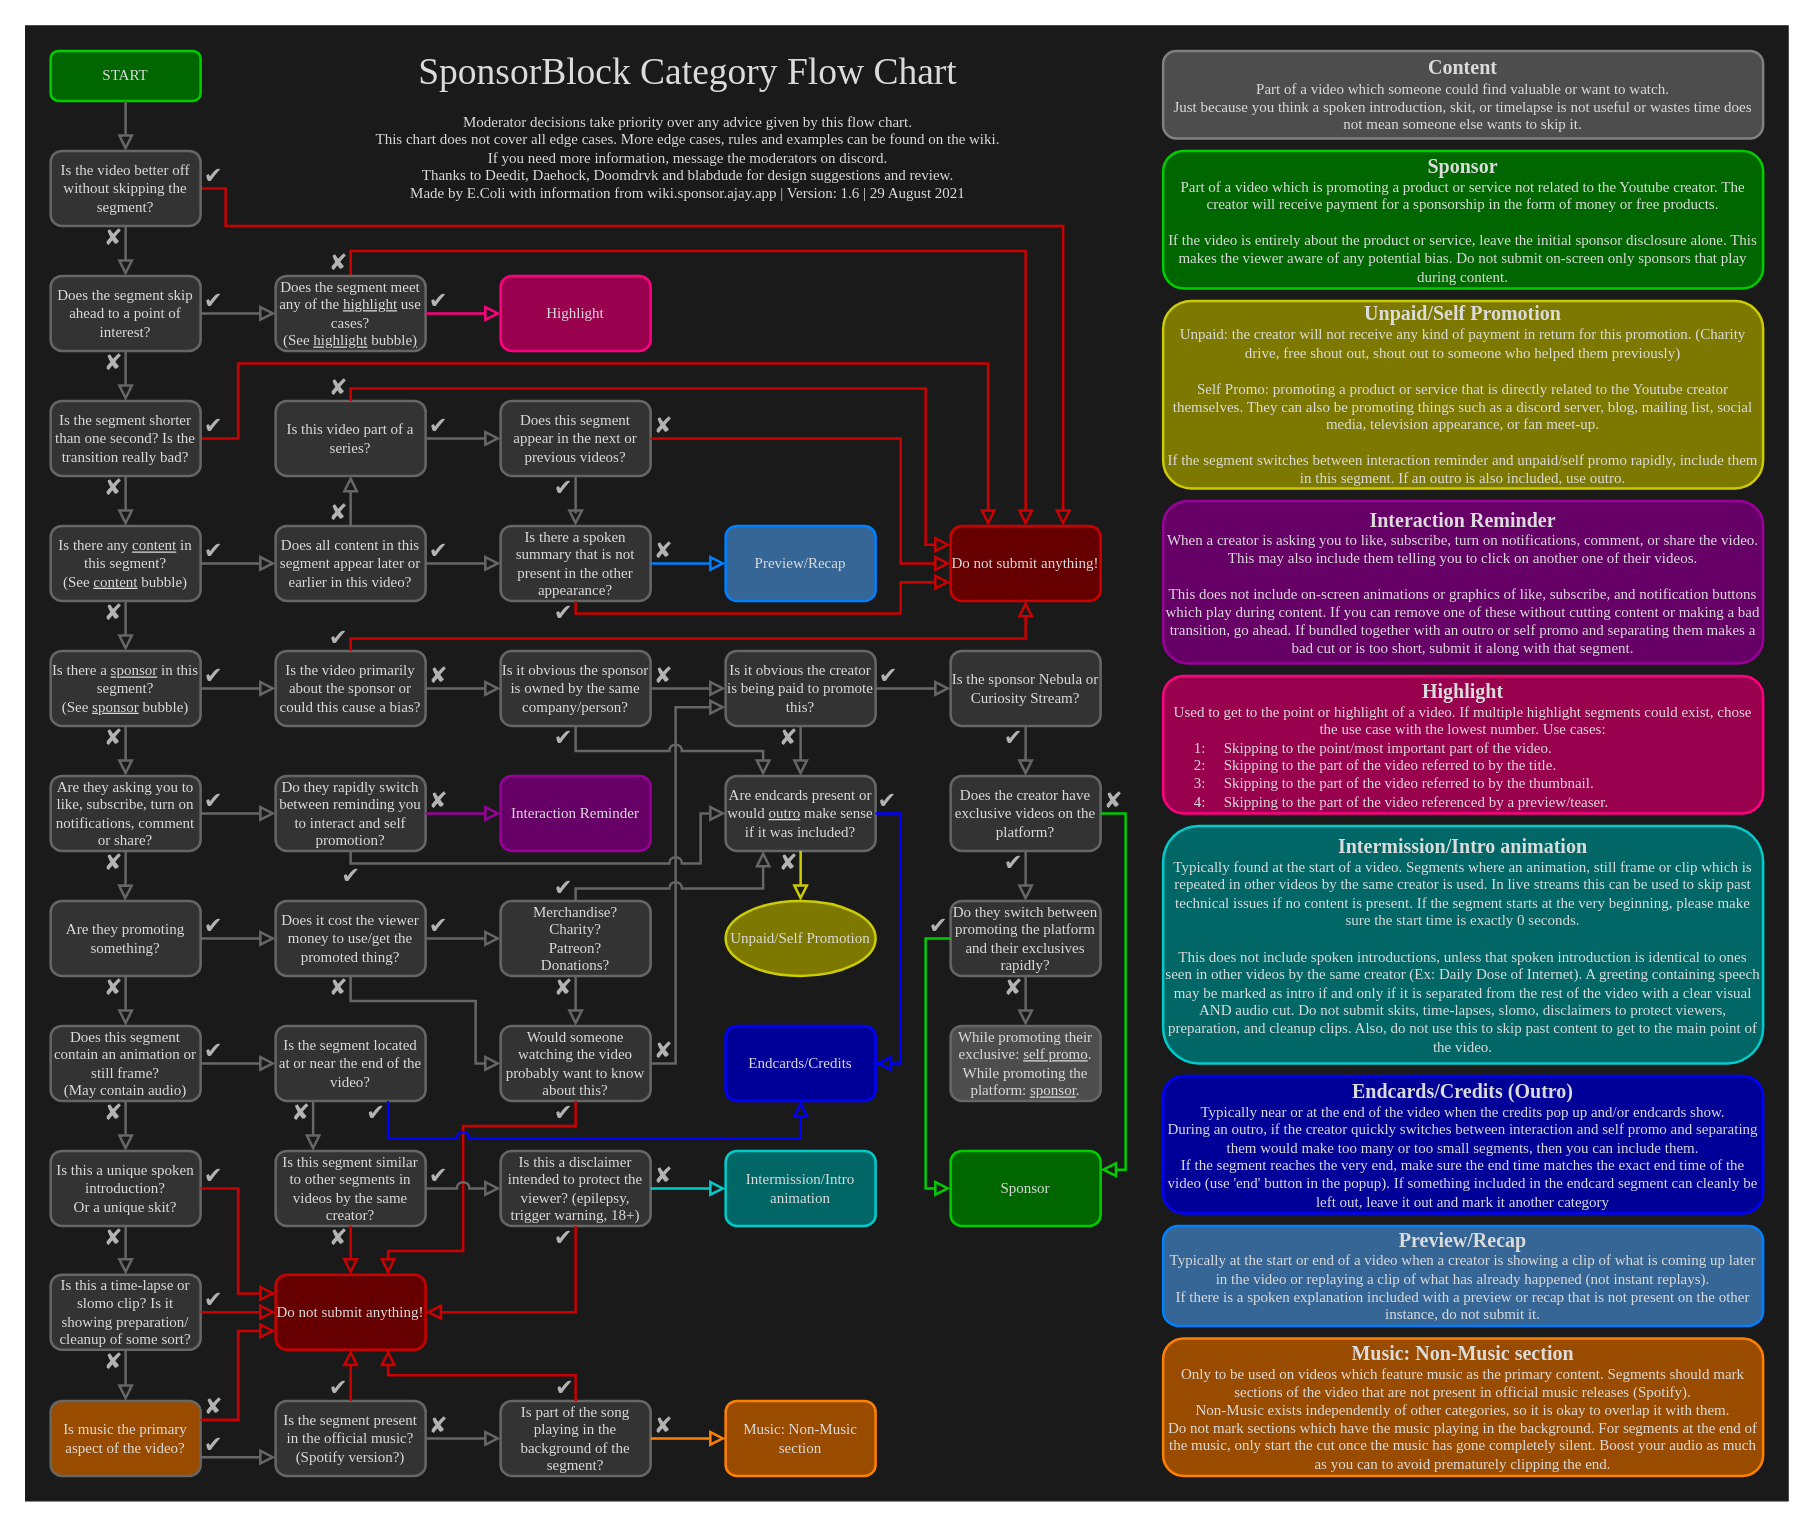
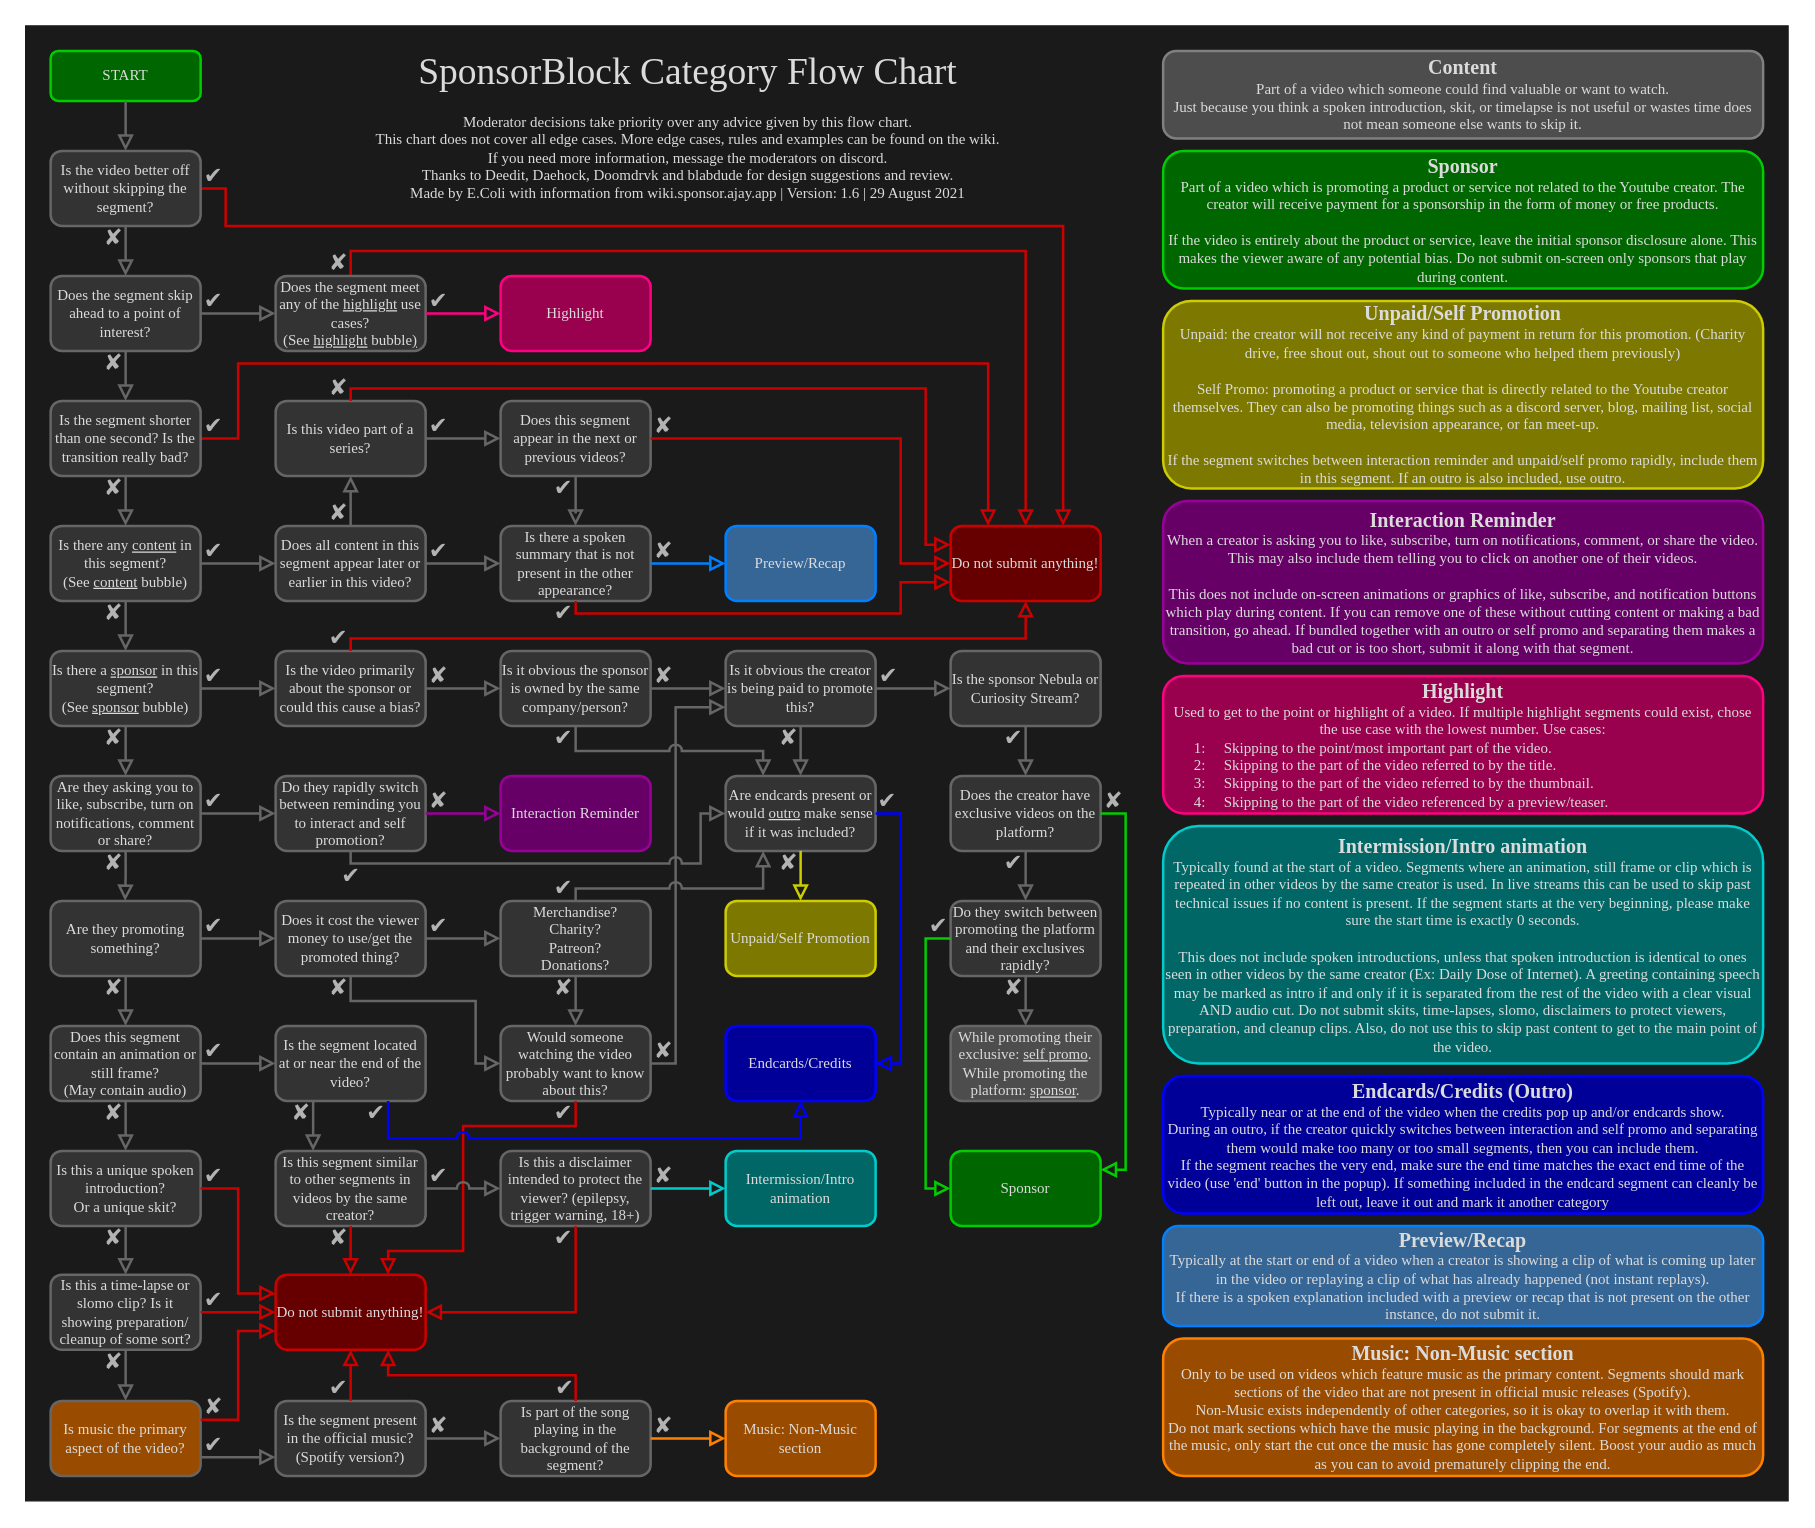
node "Unpaid/Self Promotion": shape ellipse -> rounded rectangle
